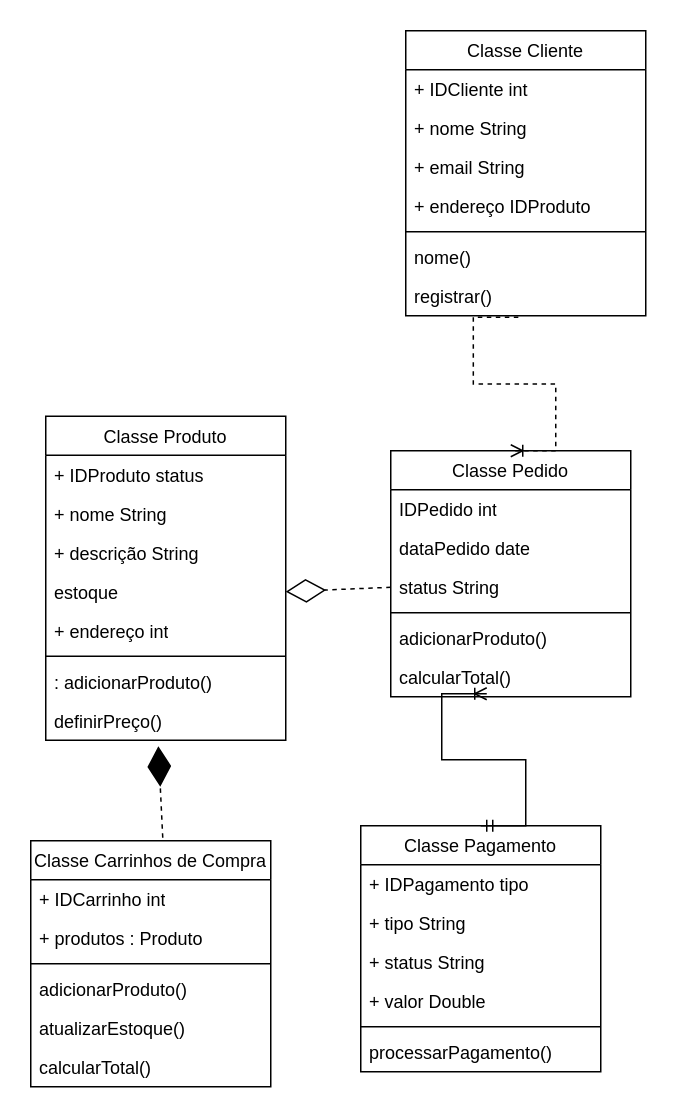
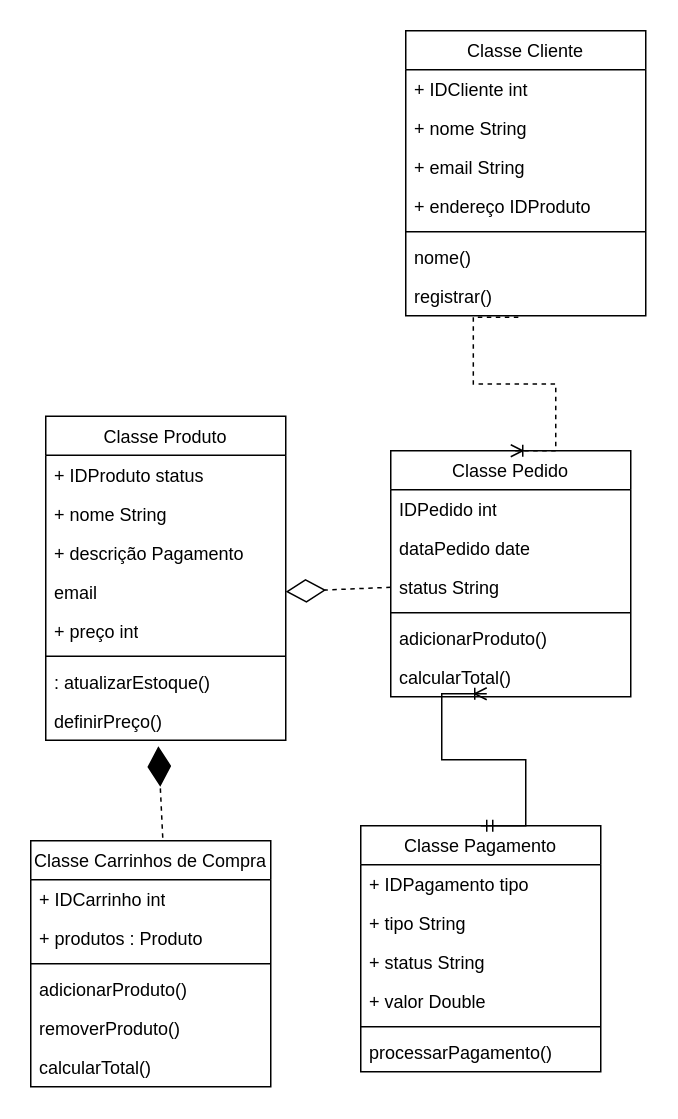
node "+ descrição String": label "+ descrição String" -> "+ descrição Pagamento"
node "estoque": label "estoque" -> "email"
node "+ endereço int": label "+ endereço int" -> "+ preço int"
node ": adicionarProduto()": label ": adicionarProduto()" -> ": atualizarEstoque()"
node "atualizarEstoque()": label "atualizarEstoque()" -> "removerProduto()"
